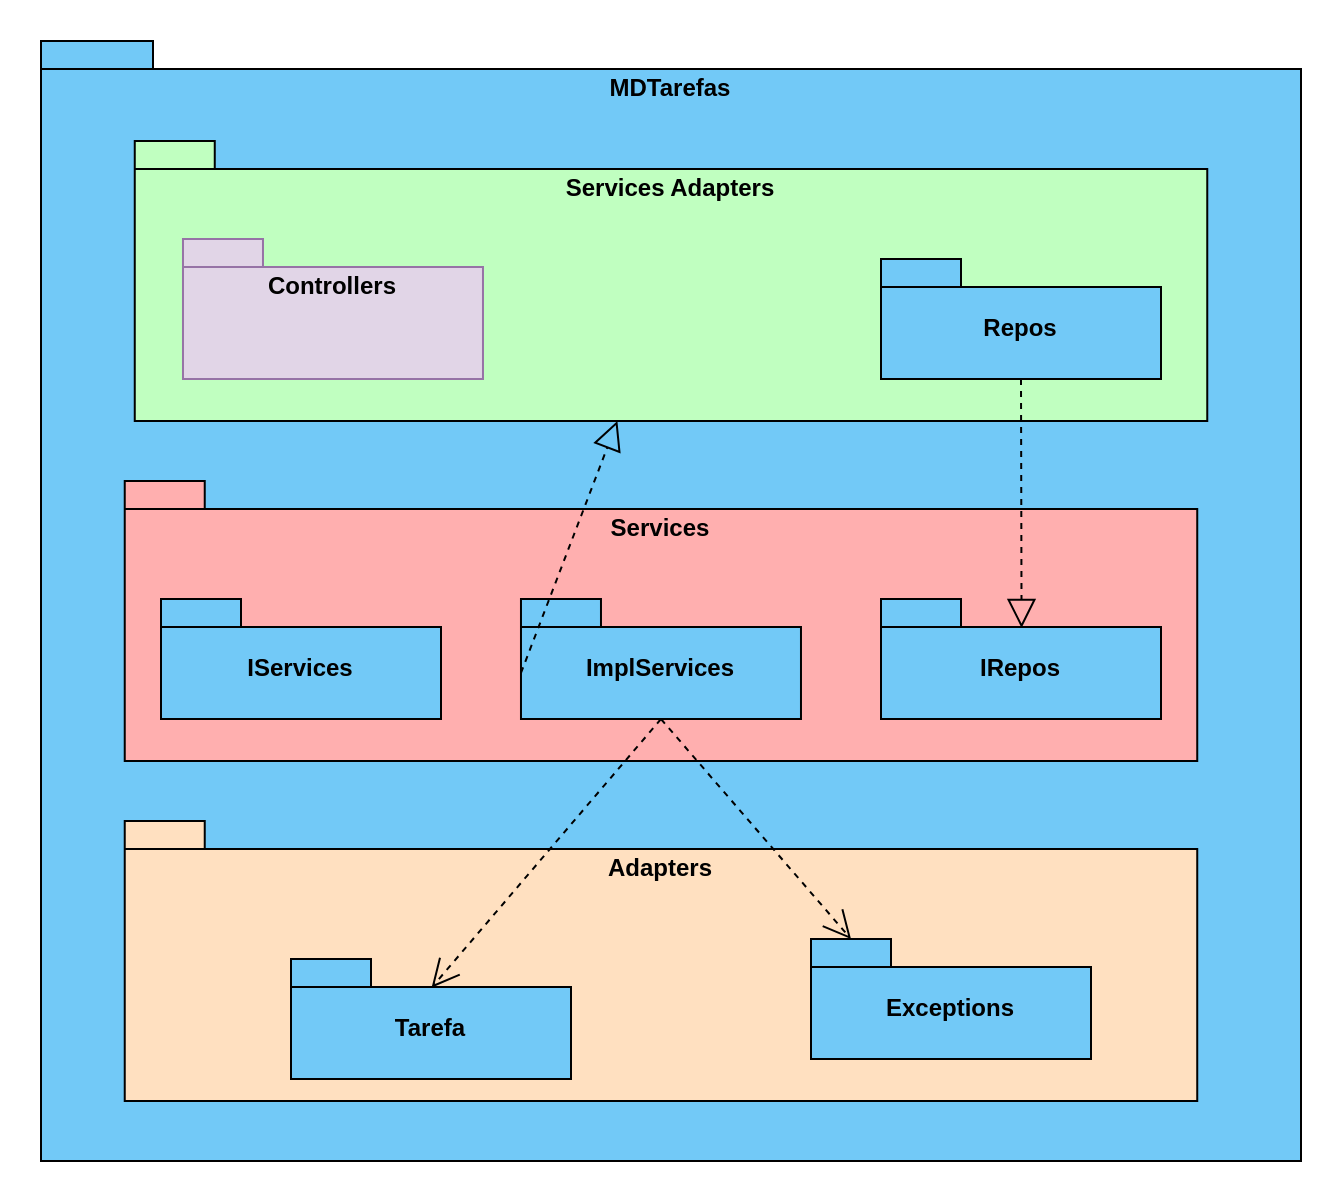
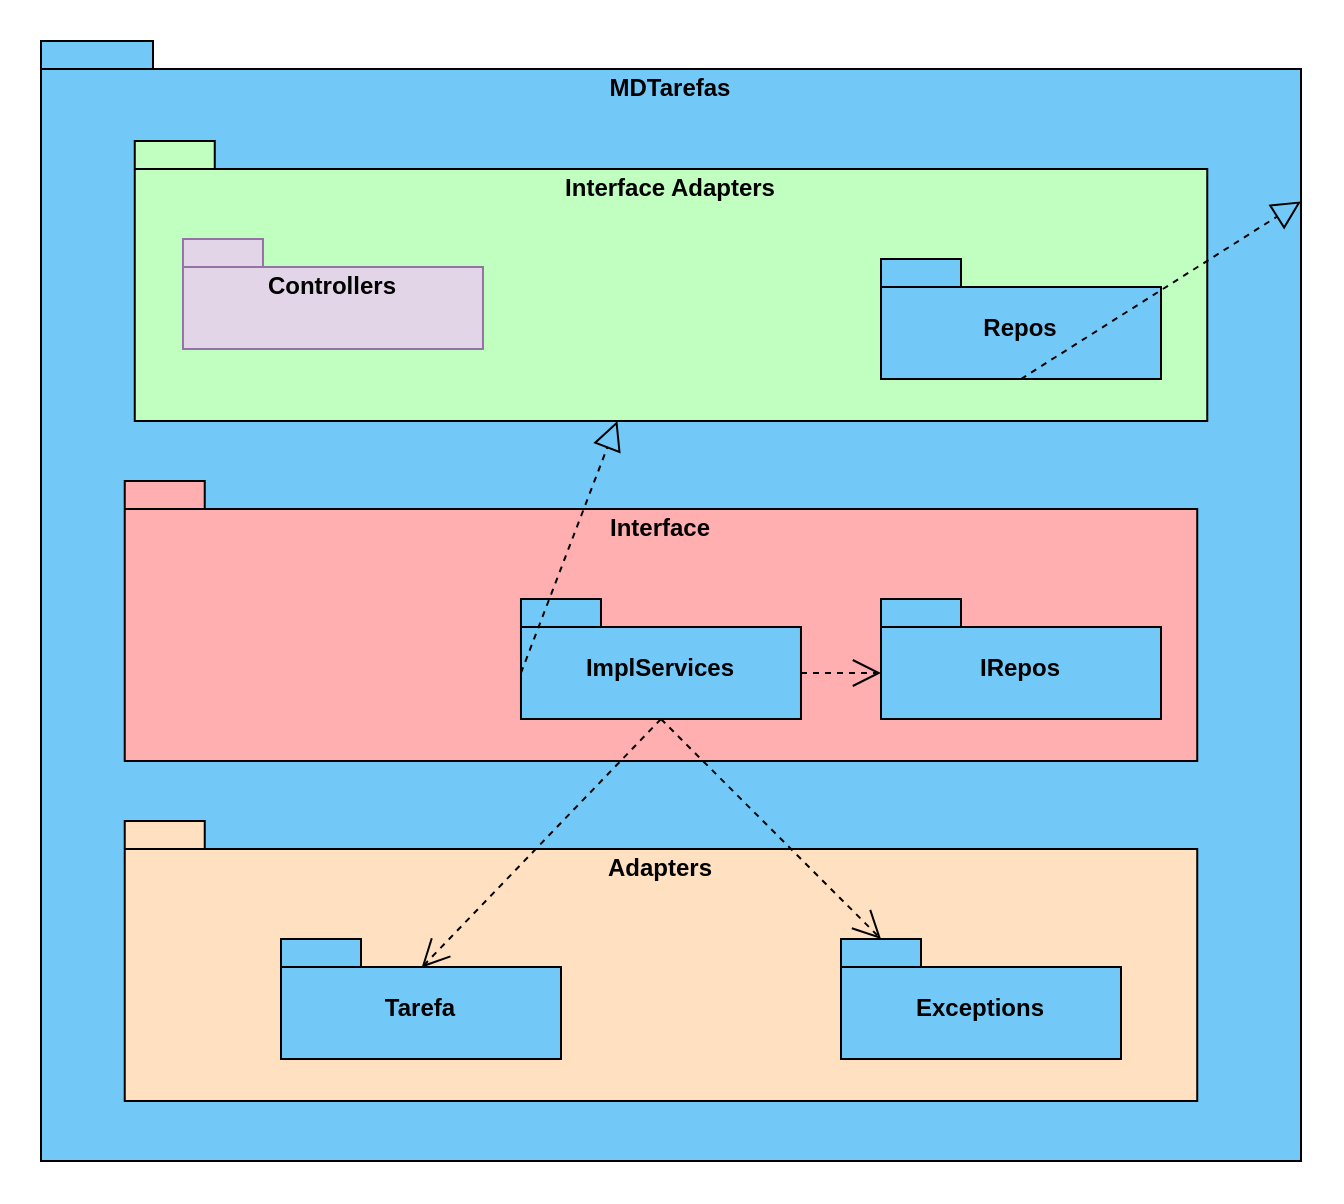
node "Services Adapters": label "Services Adapters" -> "Interface Adapters"
node "Controllers": size 300x140 -> 300x110
edge "Repos" -> "IRepos": now "Repos" -> "MDTarefas"
node "Services": label "Services" -> "Interface"
node "IServices": removed
edge "ImplServices" -> "IRepos": added
node "Exceptions": moved (951, 999) -> (981, 999)
node "Tarefa": moved (431, 1019) -> (421, 999)
